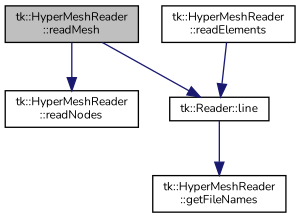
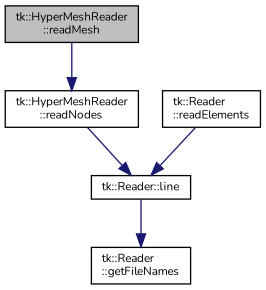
node "tk::HyperMeshReader ::readElements": label "tk::HyperMeshReader ::readElements" -> "tk::Reader ::readElements"
edge "tk::HyperMeshReader ::readMesh" -> "tk::Reader::line": now "tk::HyperMeshReader ::readNodes" -> "tk::Reader::line"
node "tk::HyperMeshReader ::getFileNames": label "tk::HyperMeshReader ::getFileNames" -> "tk::Reader ::getFileNames"
